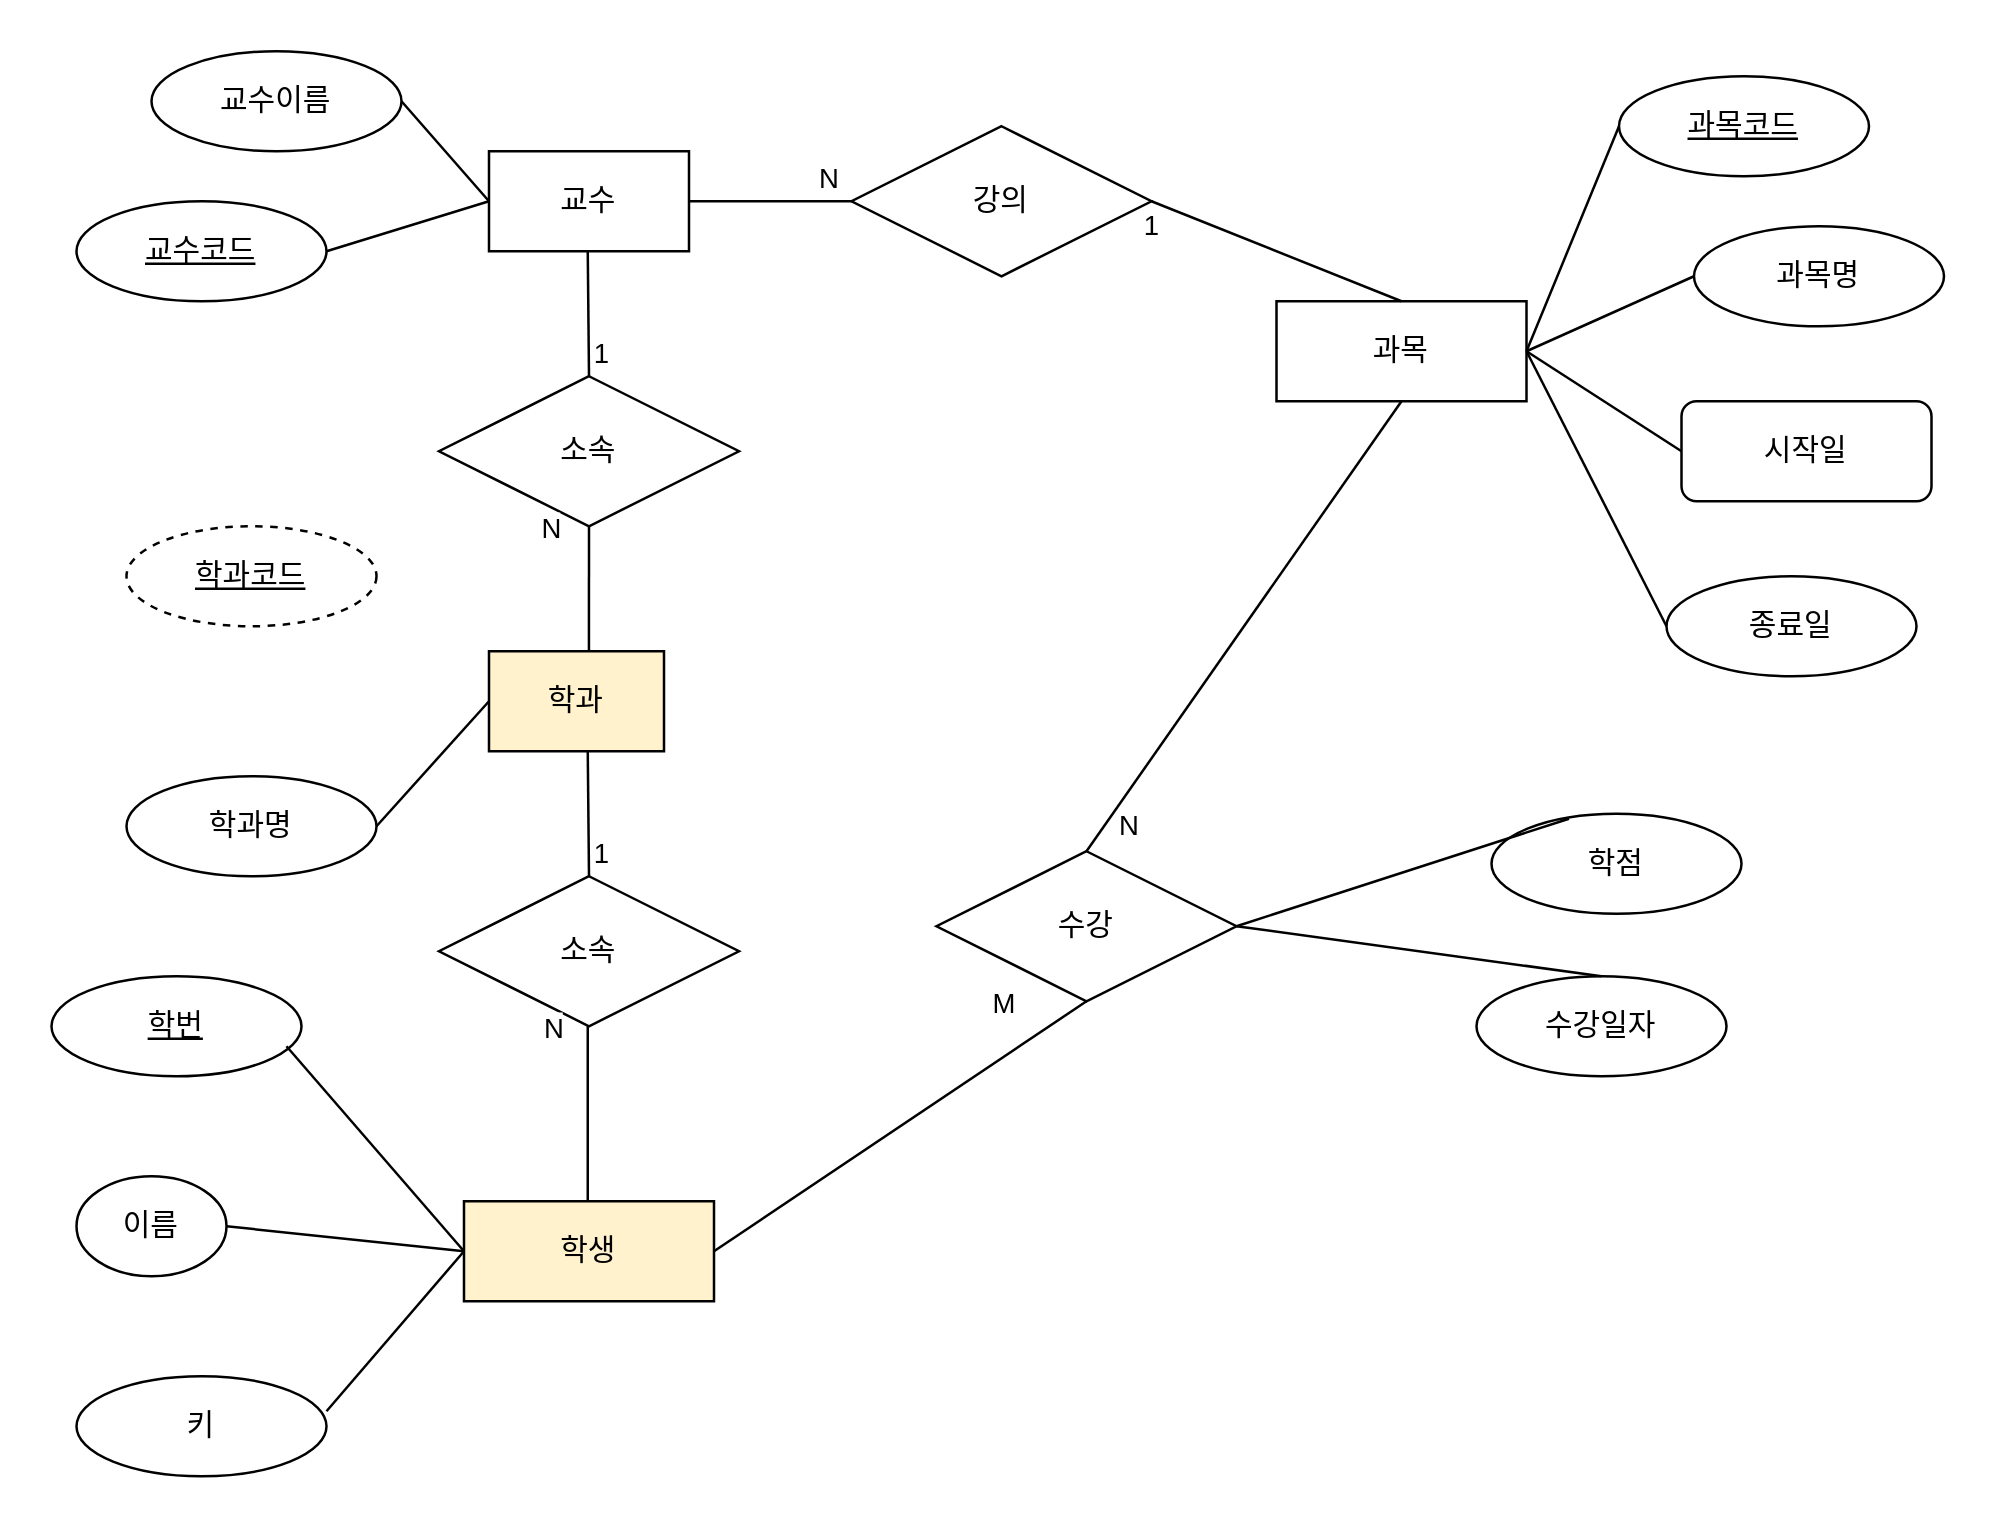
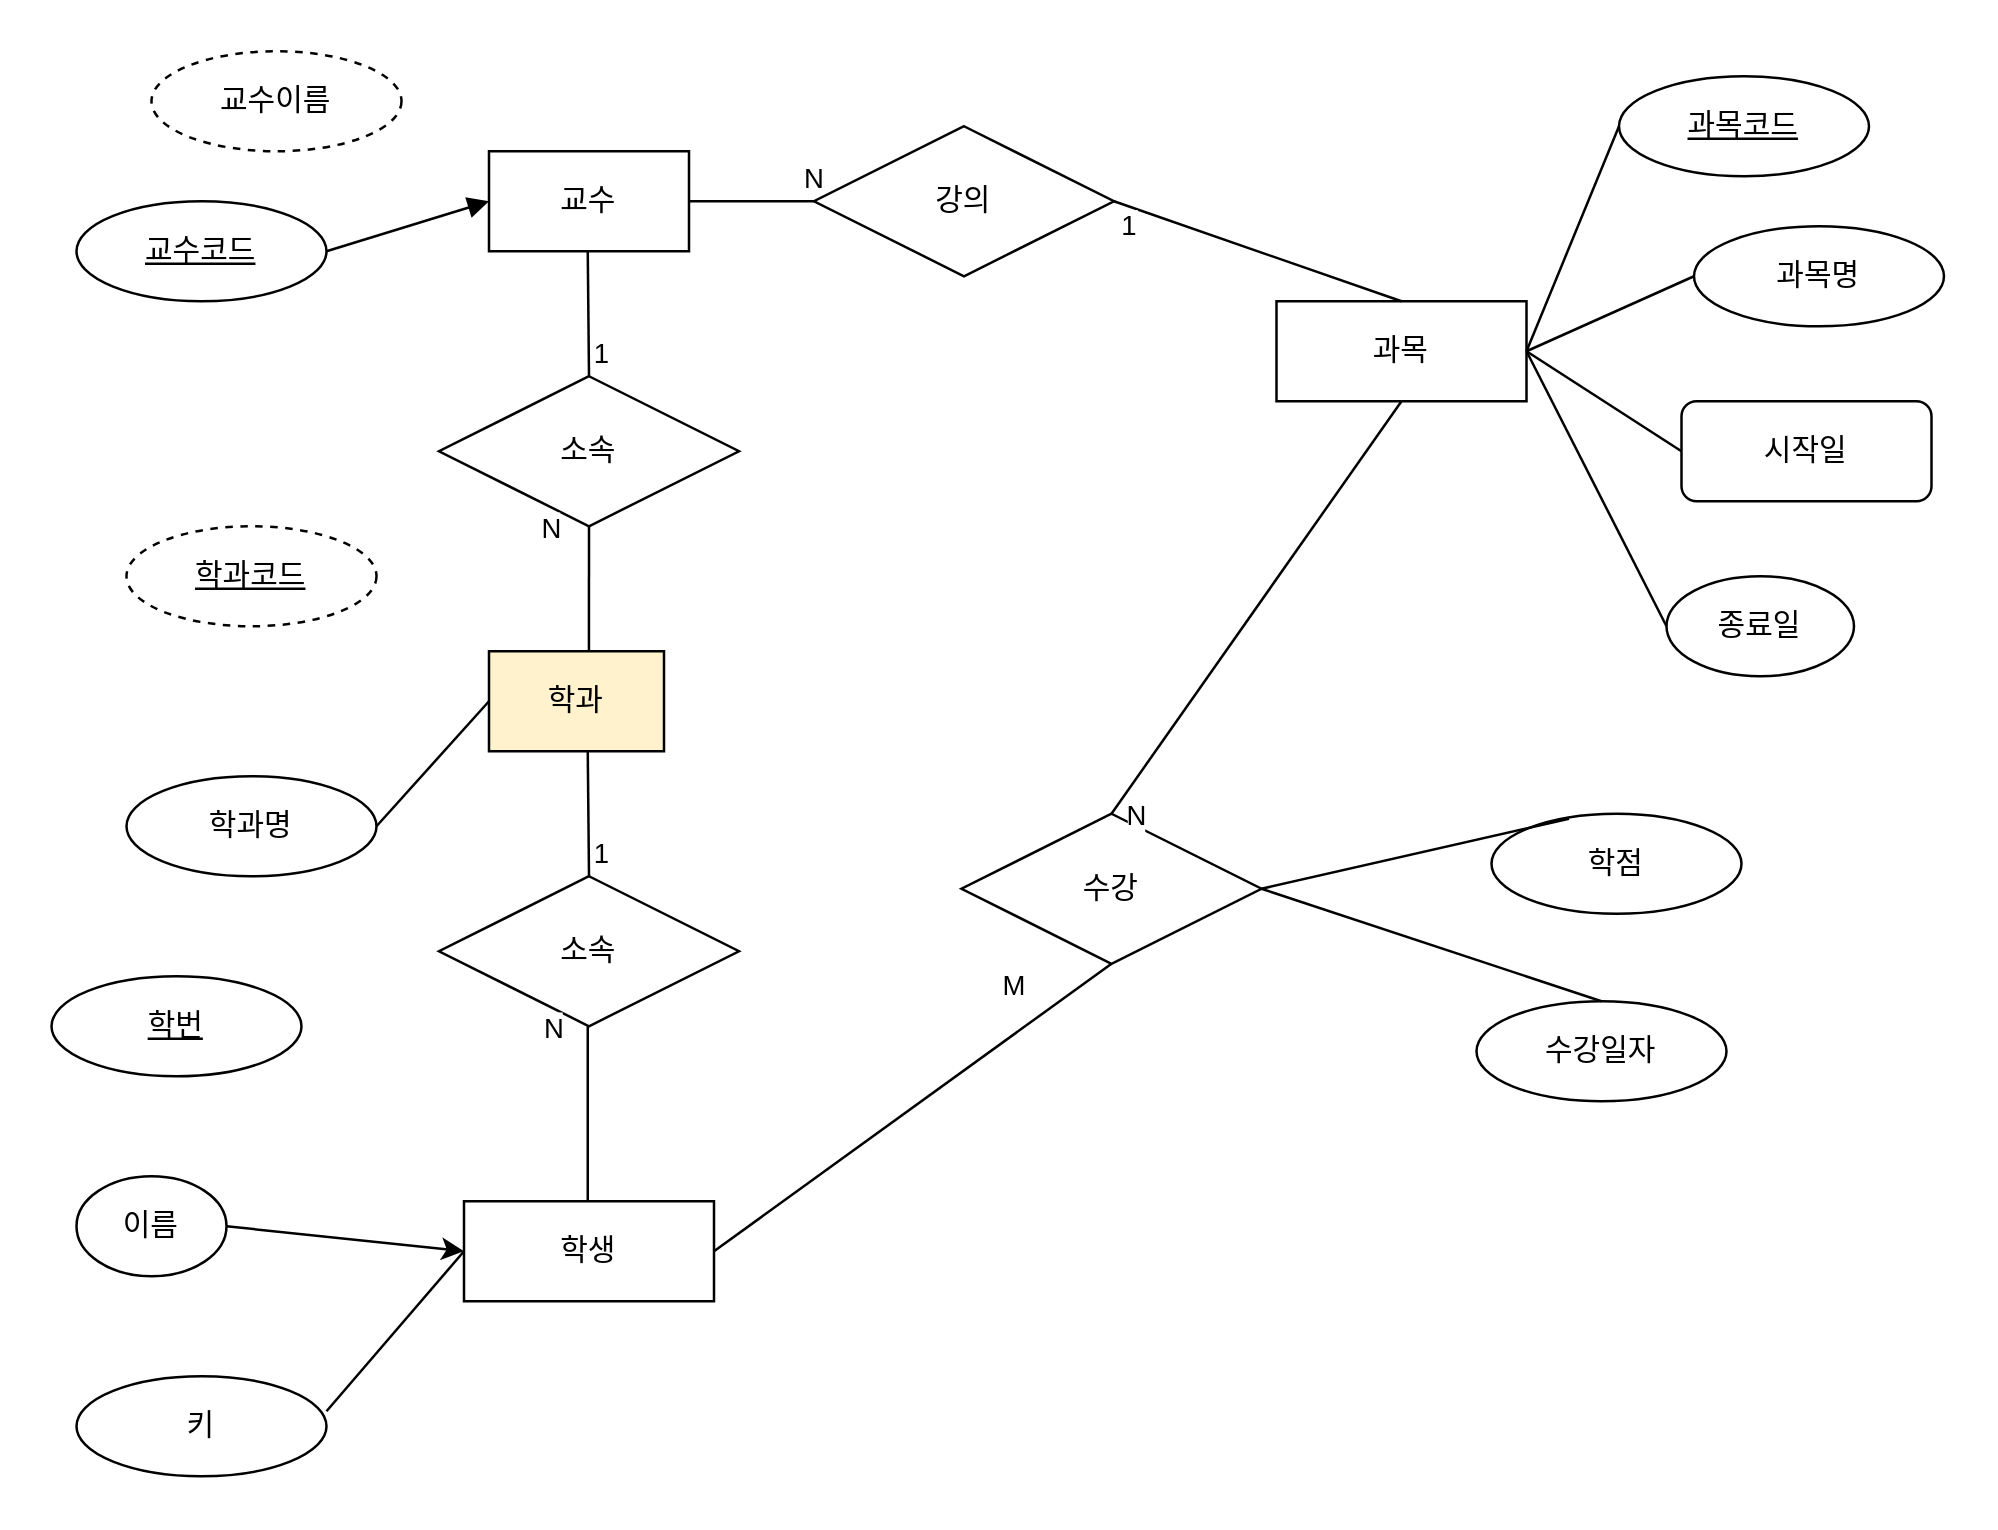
node "교수이름": style solid -> dashed
edge "교수이름" -- "교수": removed
node "강의": moved (1001, 201) -> (964, 201)
edge "교수" -- "교수코드": arrowhead none -> block
node "종료일": size 250x100 -> 188x100
node "수강": moved (1086, 926) -> (1111, 889)
node "수강일자": moved (1601, 1026) -> (1601, 1051)
edge "학번" -- "학생": removed
edge "이름" -- "학생": arrowhead none -> classic
node "학생": fillcolor #fff2cc -> #ffffff
